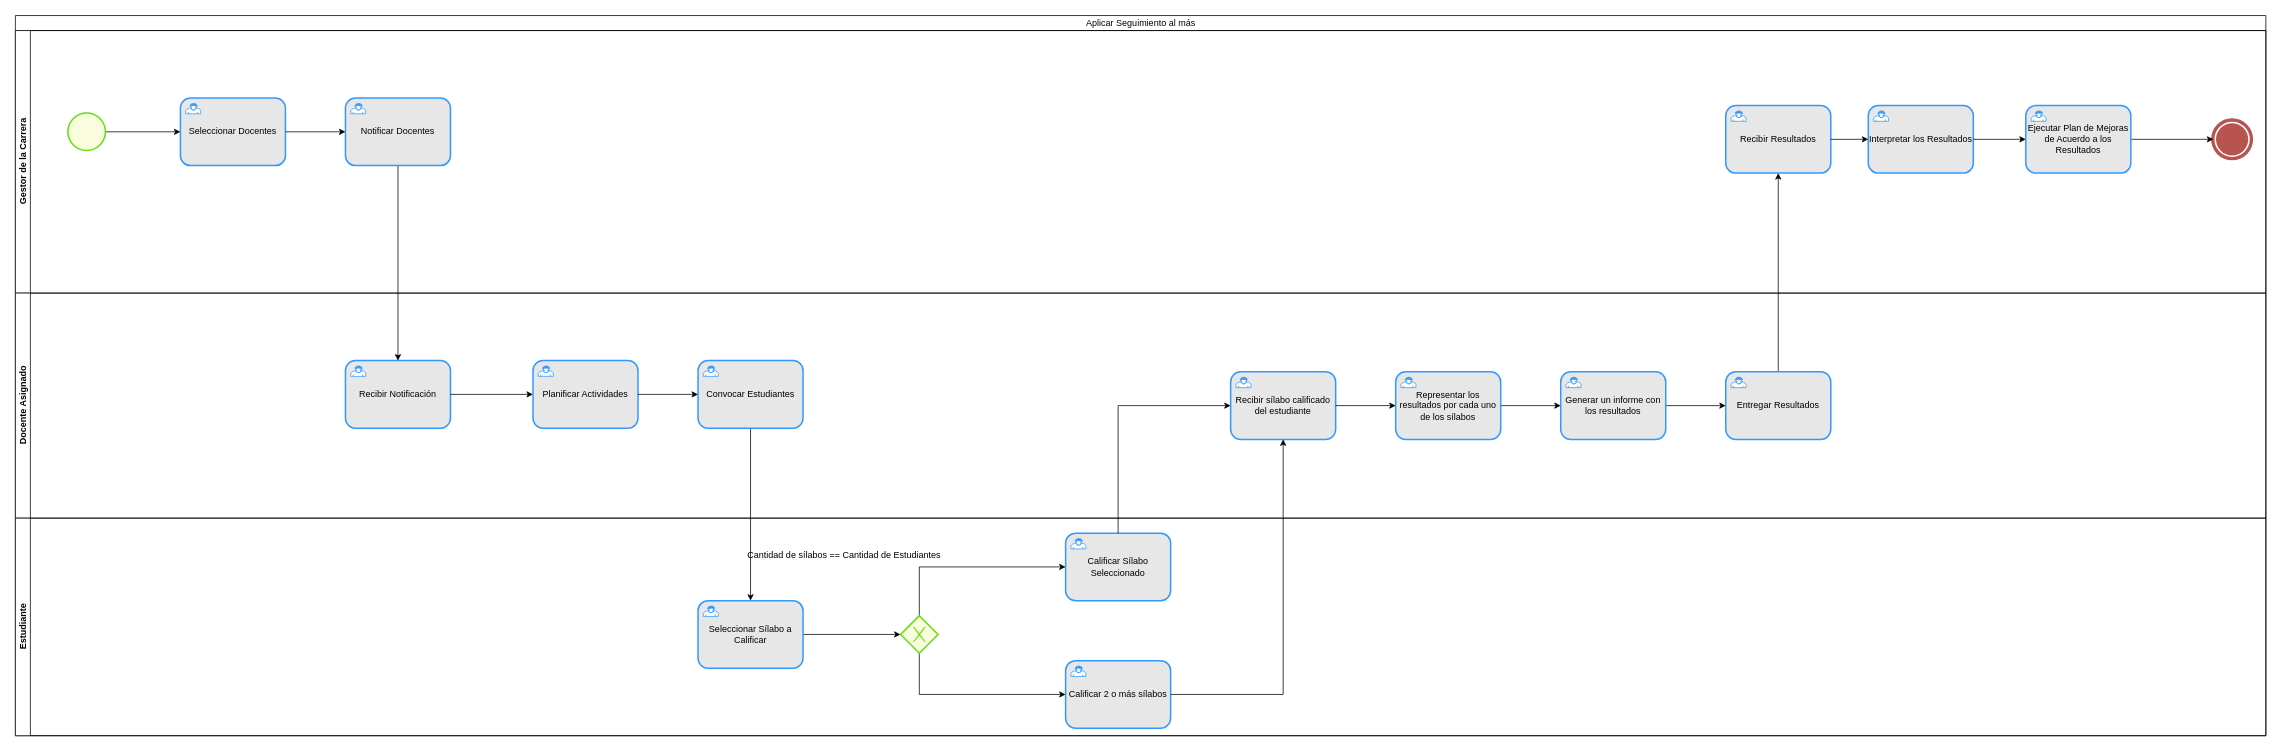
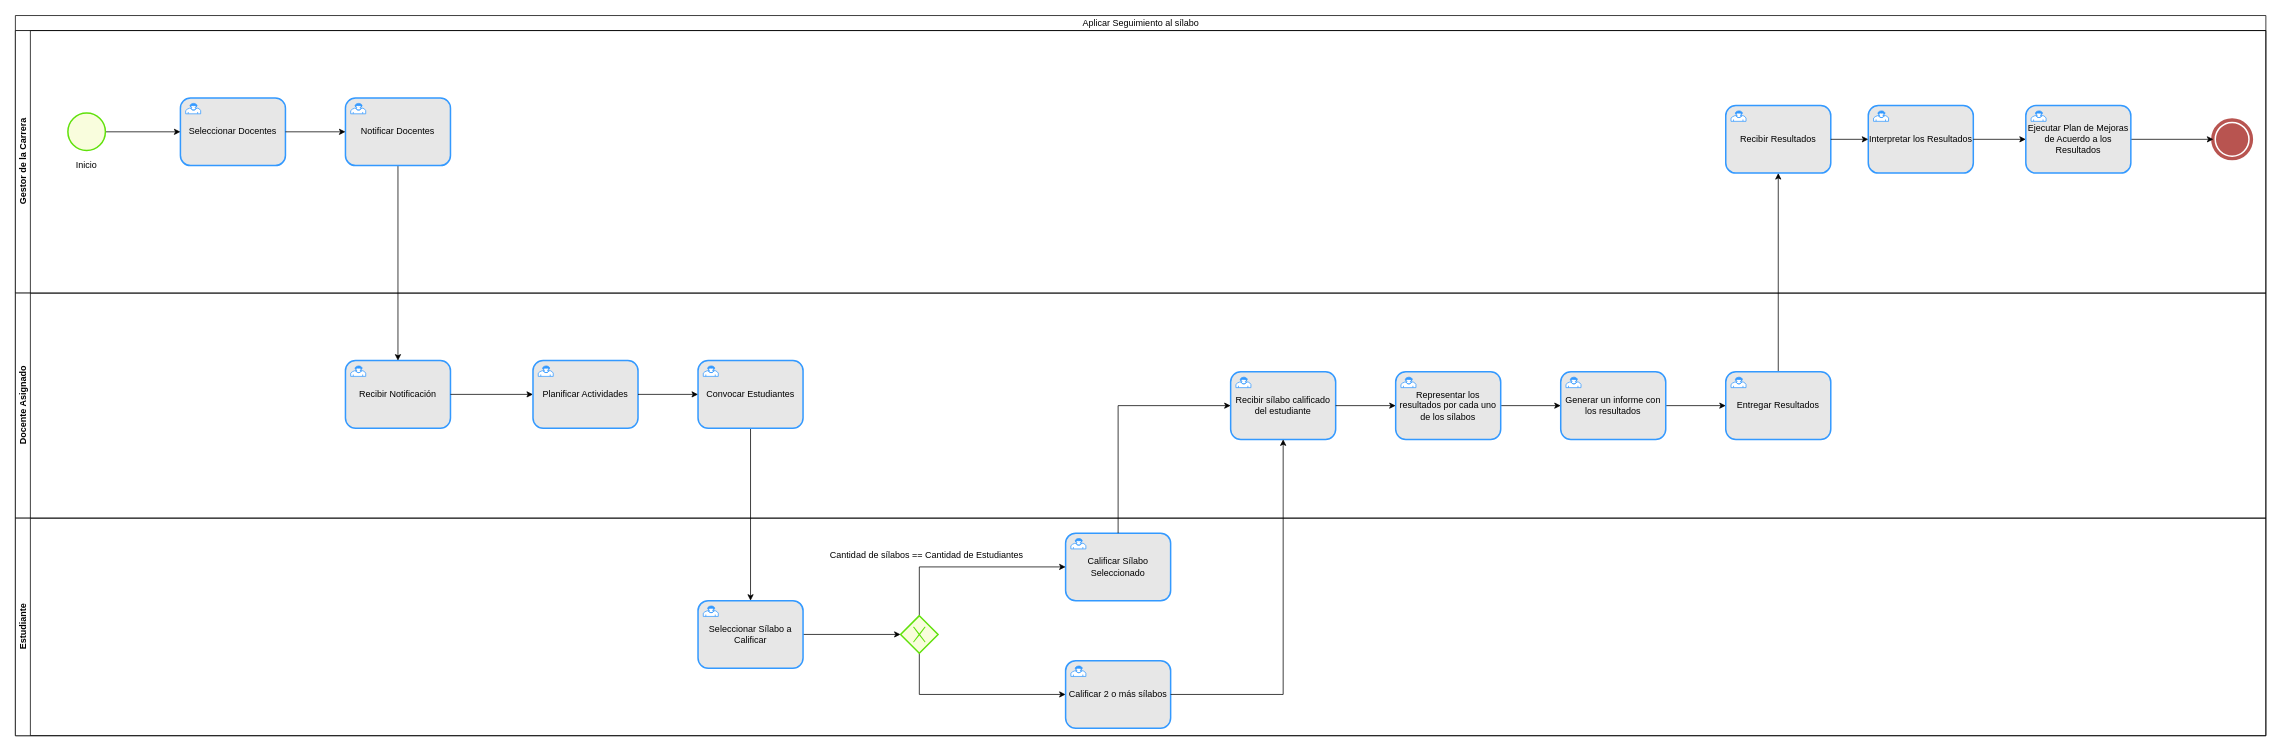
node "Aplicar Seguimiento al más": label "Aplicar Seguimiento al más" -> "Aplicar Seguimiento al sílabo"
node "Inicio": added
node "Cantidad de sílabos == Cantidad de Estudiantes": moved (844, 555) -> (927, 555)
